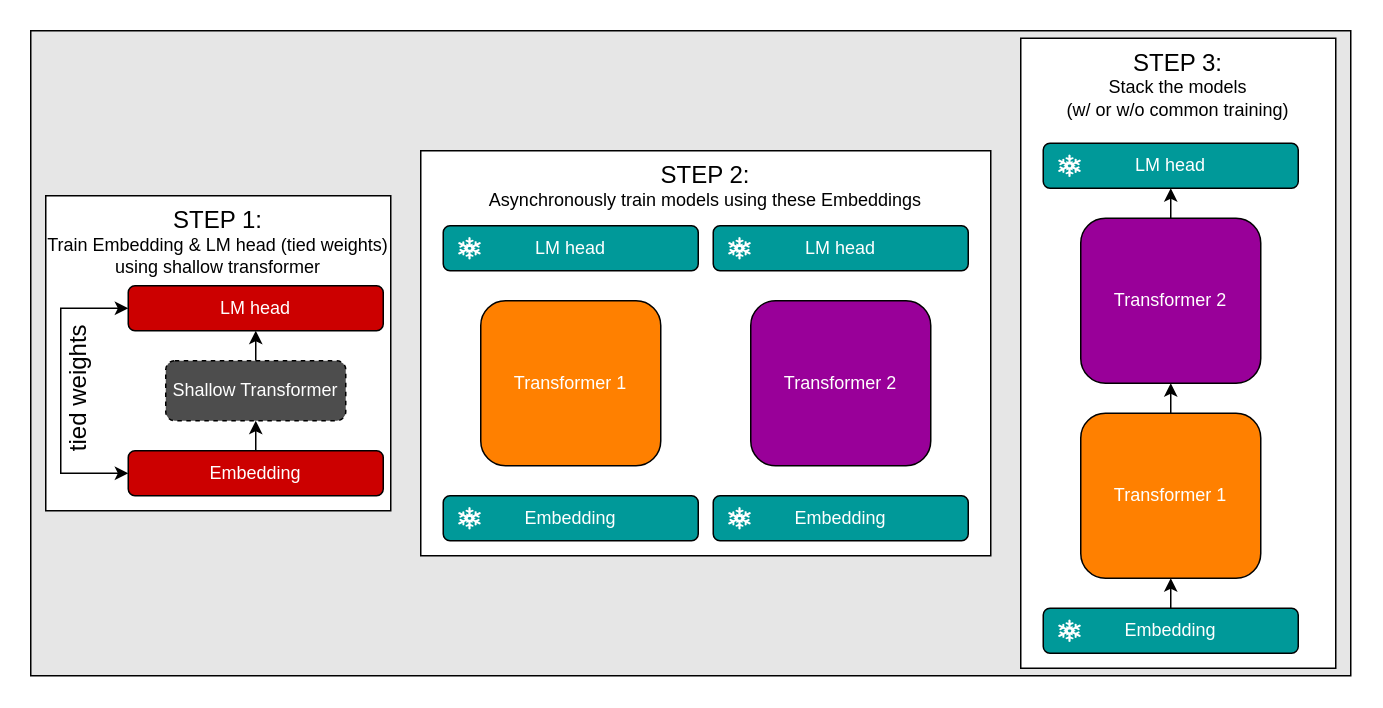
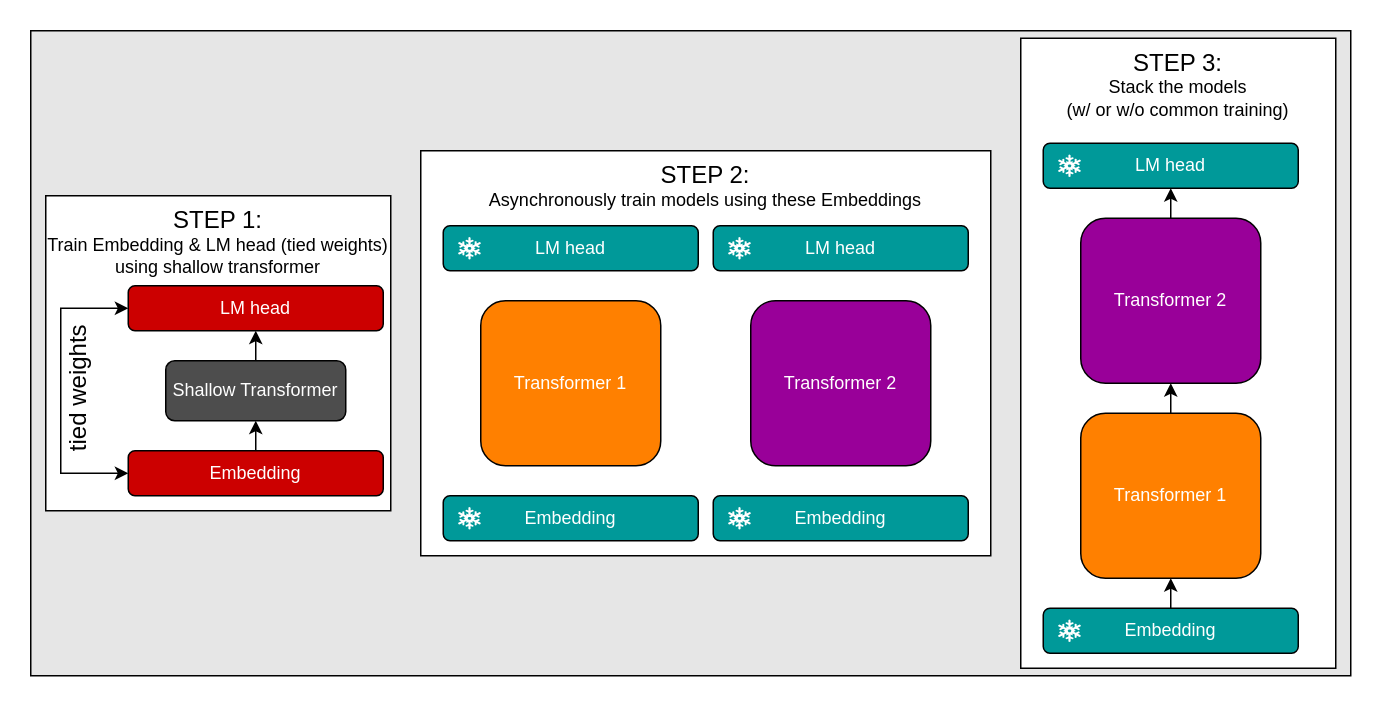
node "Shallow Transformer": style dashed -> solid
